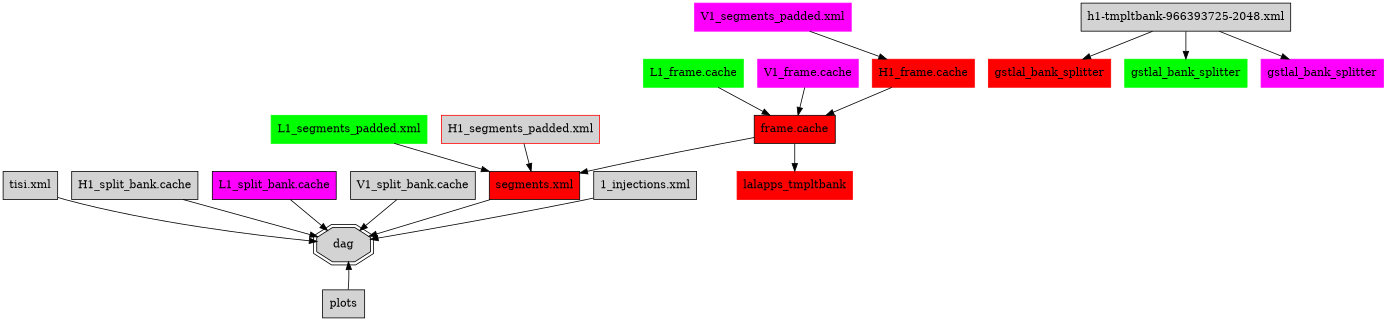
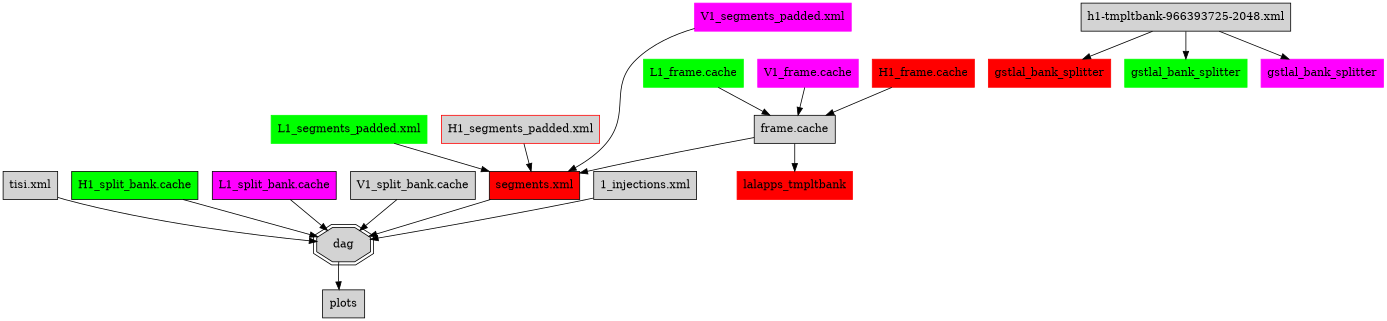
edge "V1_segments_padded.xml" -> "H1_frame.cache": now "V1_segments_padded.xml" -> "segments.xml"
node "frame.cache": fillcolor red1 -> lightgrey
node "H1_split_bank.cache": fillcolor lightgrey -> green1
edge "plots" -> "dag": reversed
